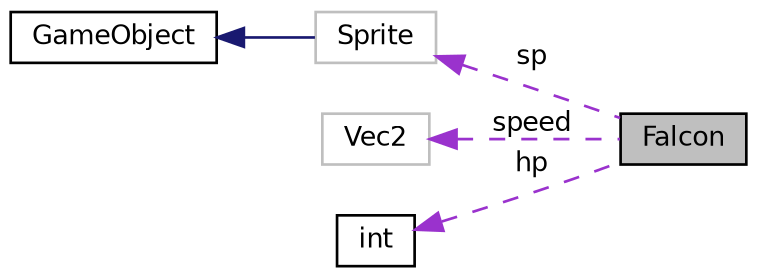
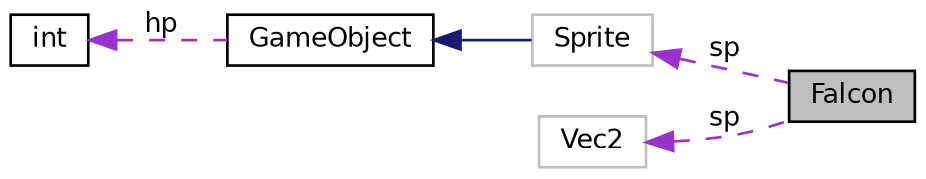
edge "Falcon" -> "Vec2": label " speed" -> " sp"
edge "Falcon" -> "int": now "GameObject" -> "int"
